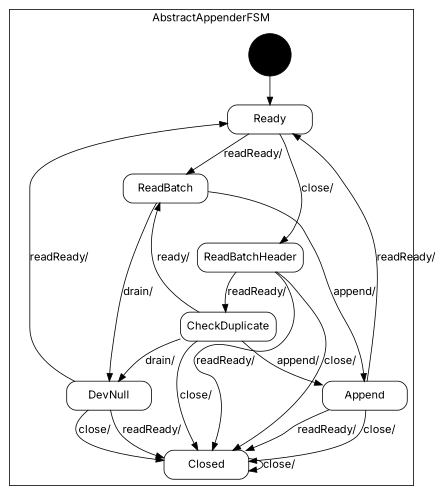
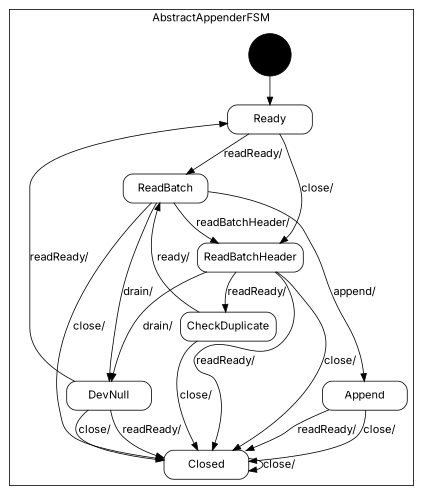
edge "ReadBatch" -> "ReadBatchHeader": added, label "readBatchHeader/"
edge "Append" -> "Ready": removed, label "readReady/"
edge "ReadBatch" -> "Closed": added, label "close/"
edge "CheckDuplicate" -> "DevNull": now "ReadBatchHeader" -> "DevNull"
edge "CheckDuplicate" -> "Append": removed, label "append/"
